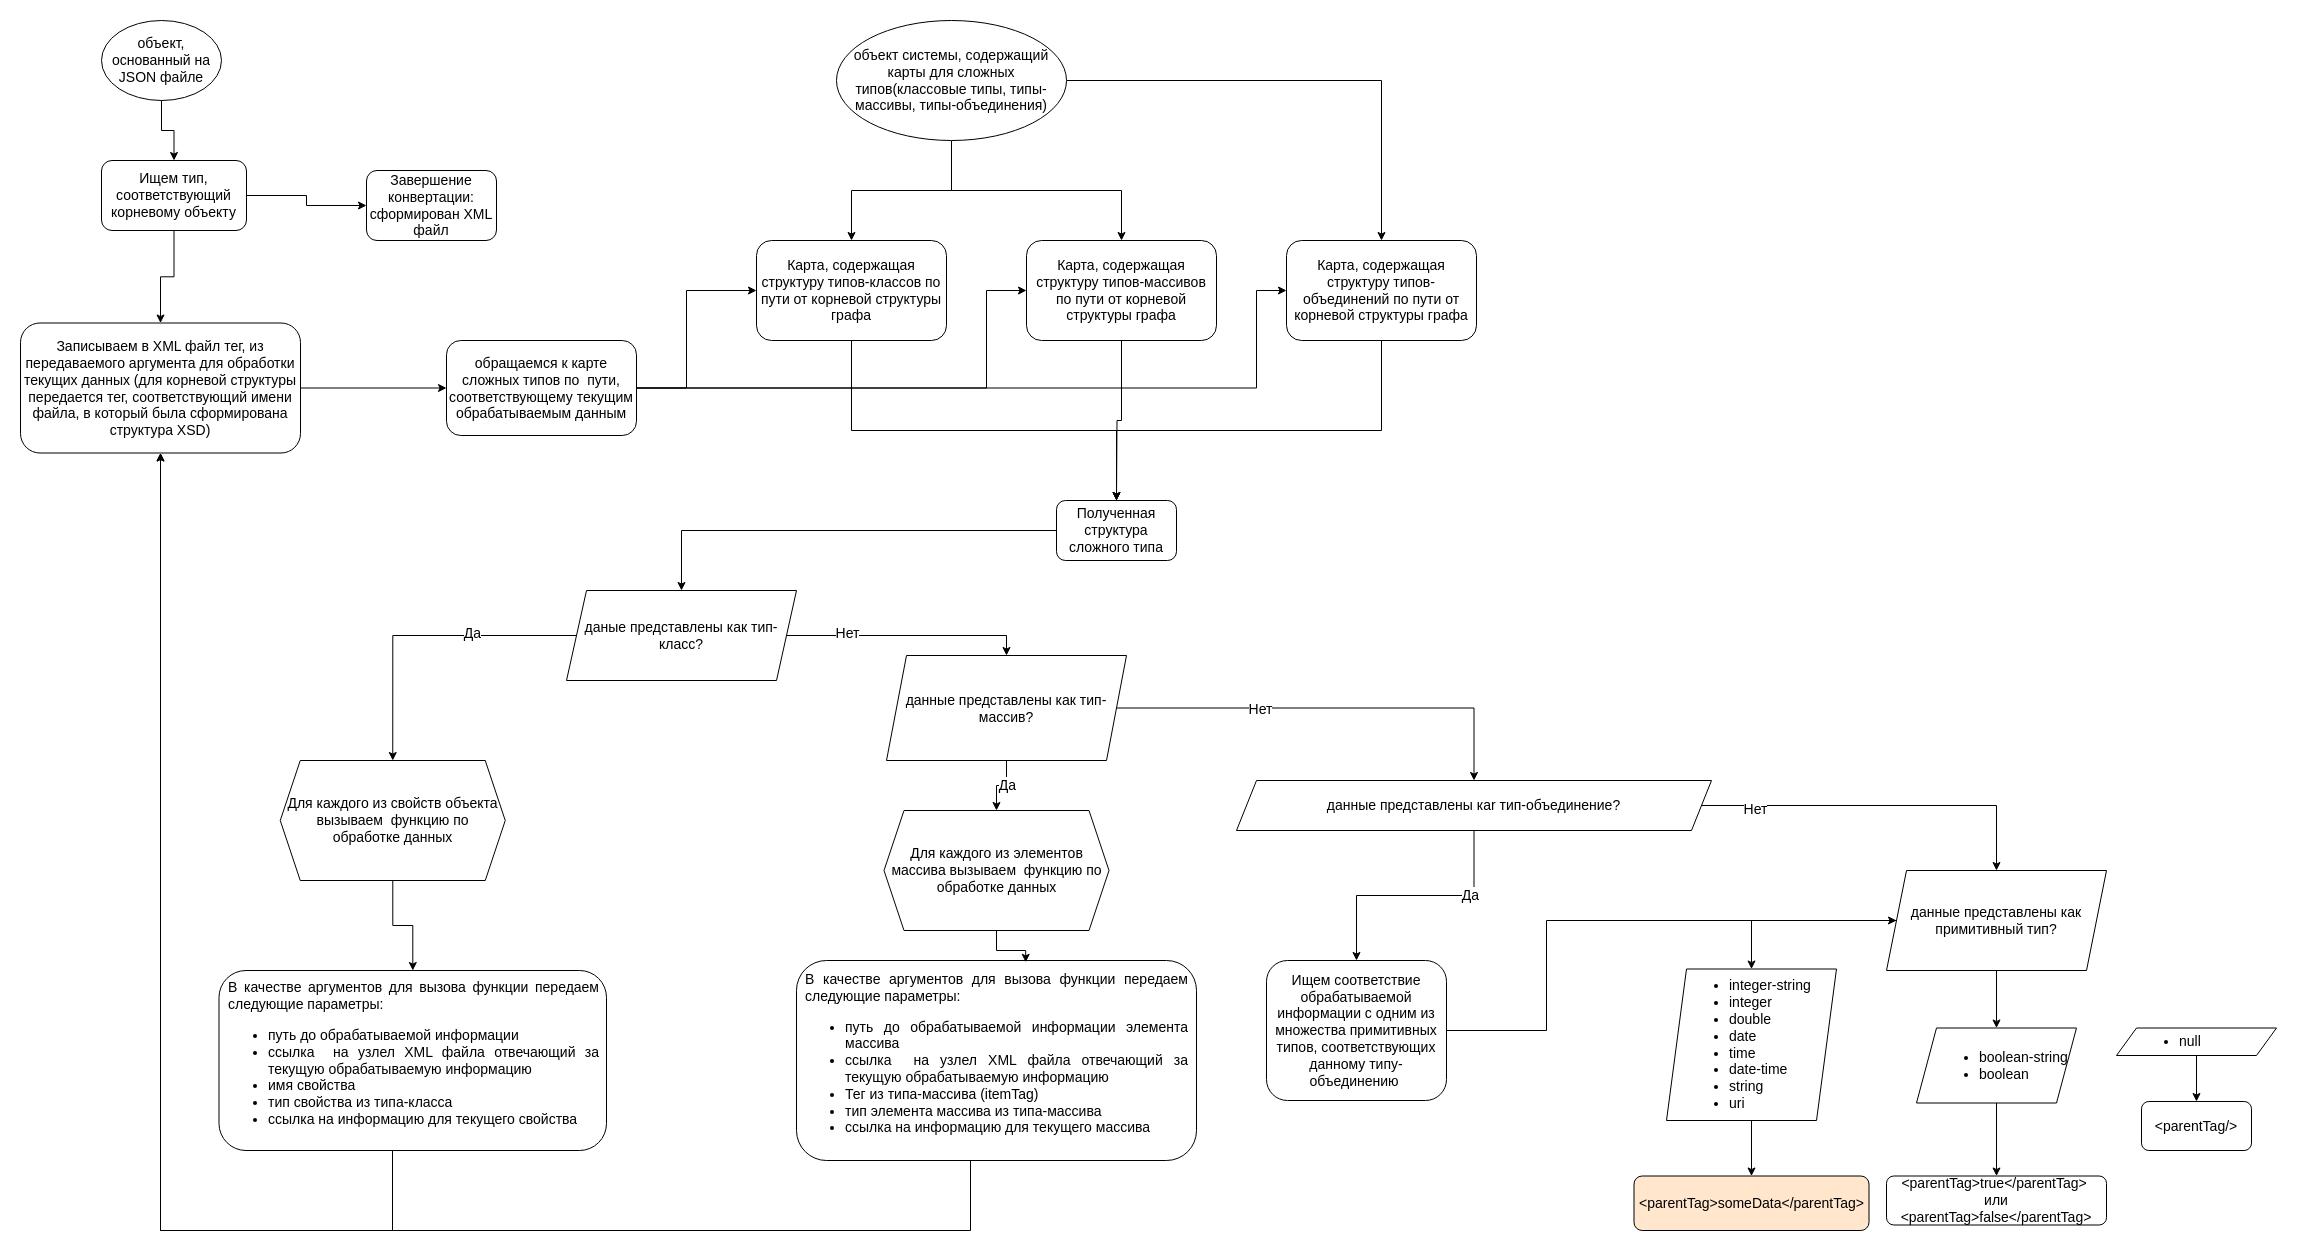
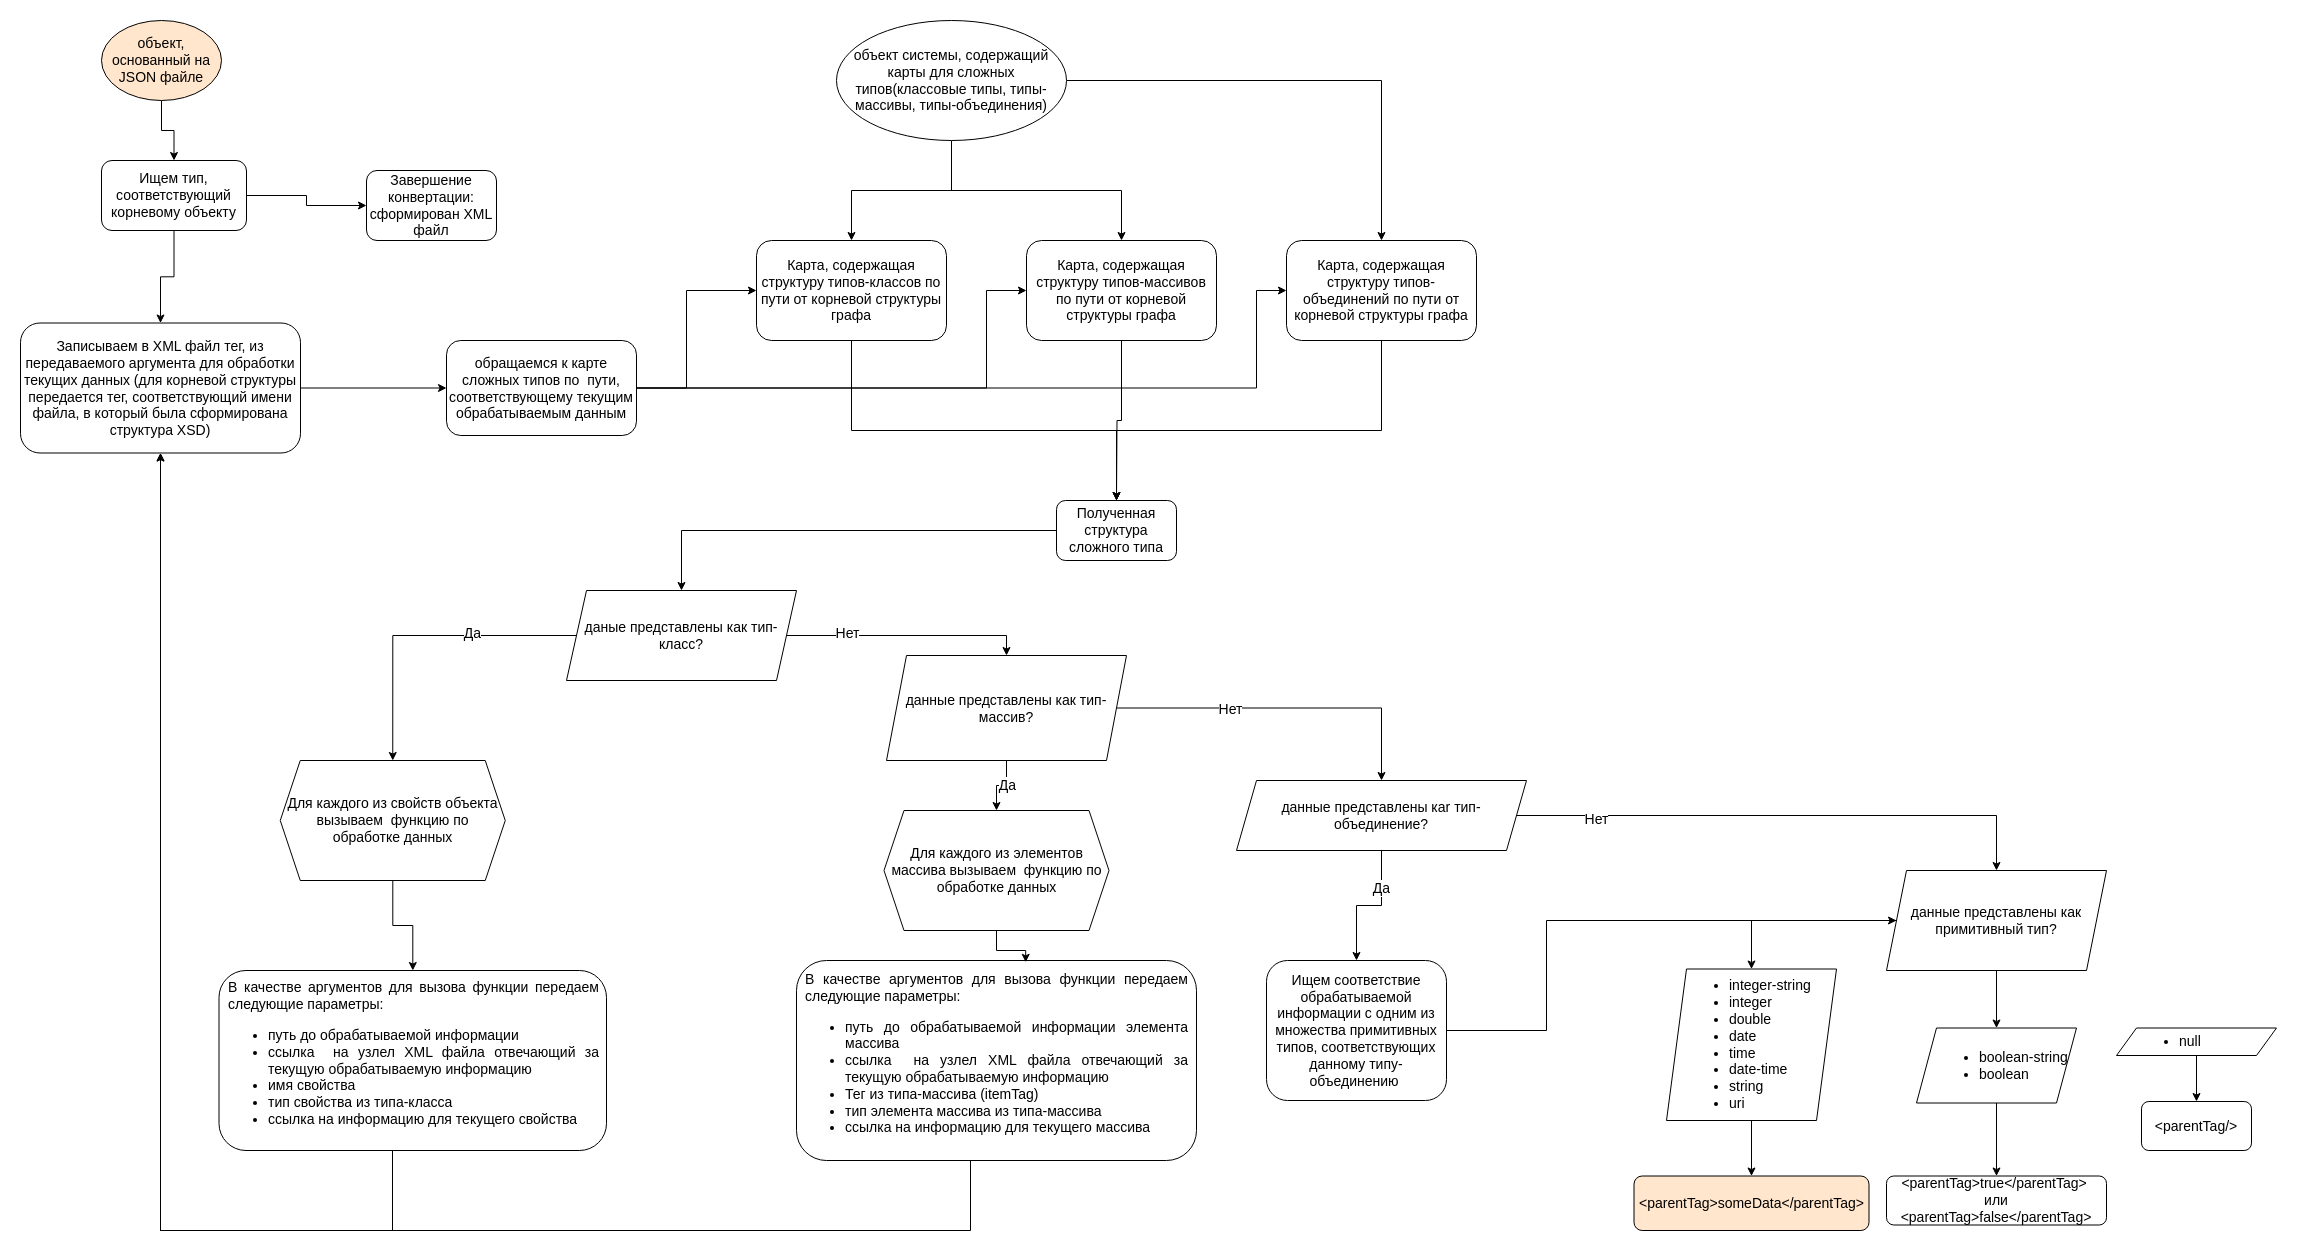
node "объект, основанный на JSON файле": fillcolor #ffffff -> #ffe6cc
node "данные представлены каr тип-объединение?": size 475x50 -> 290x70
